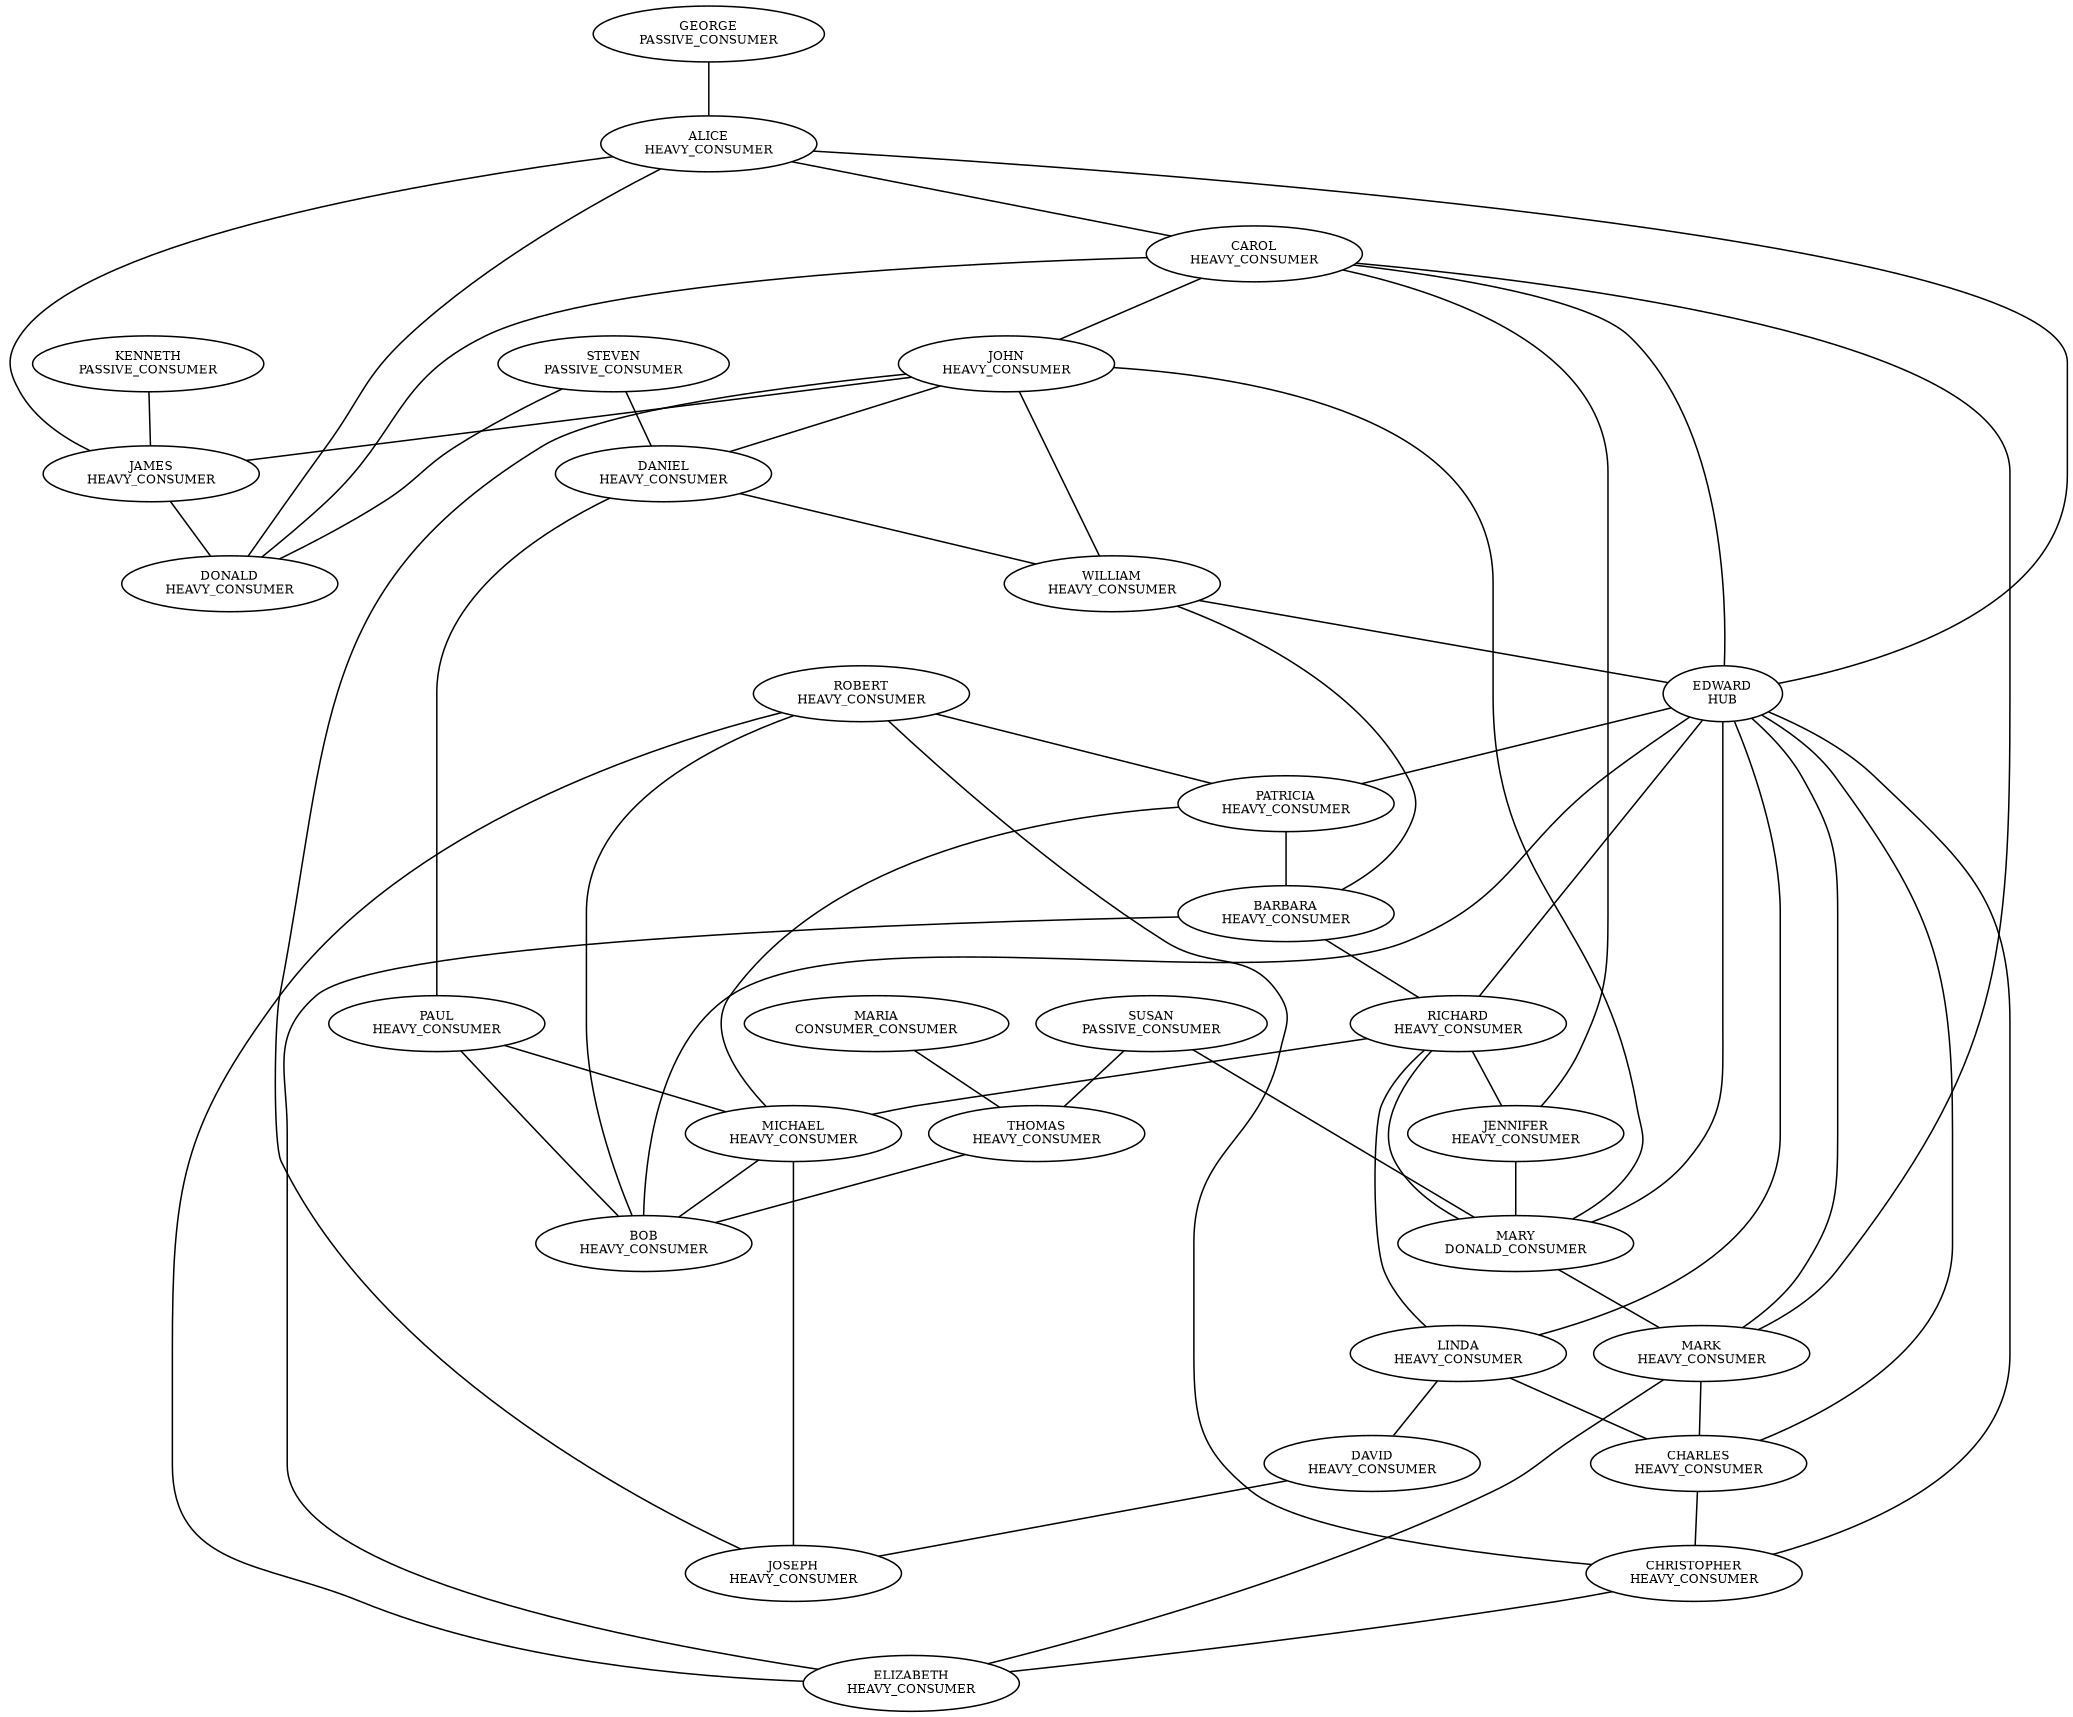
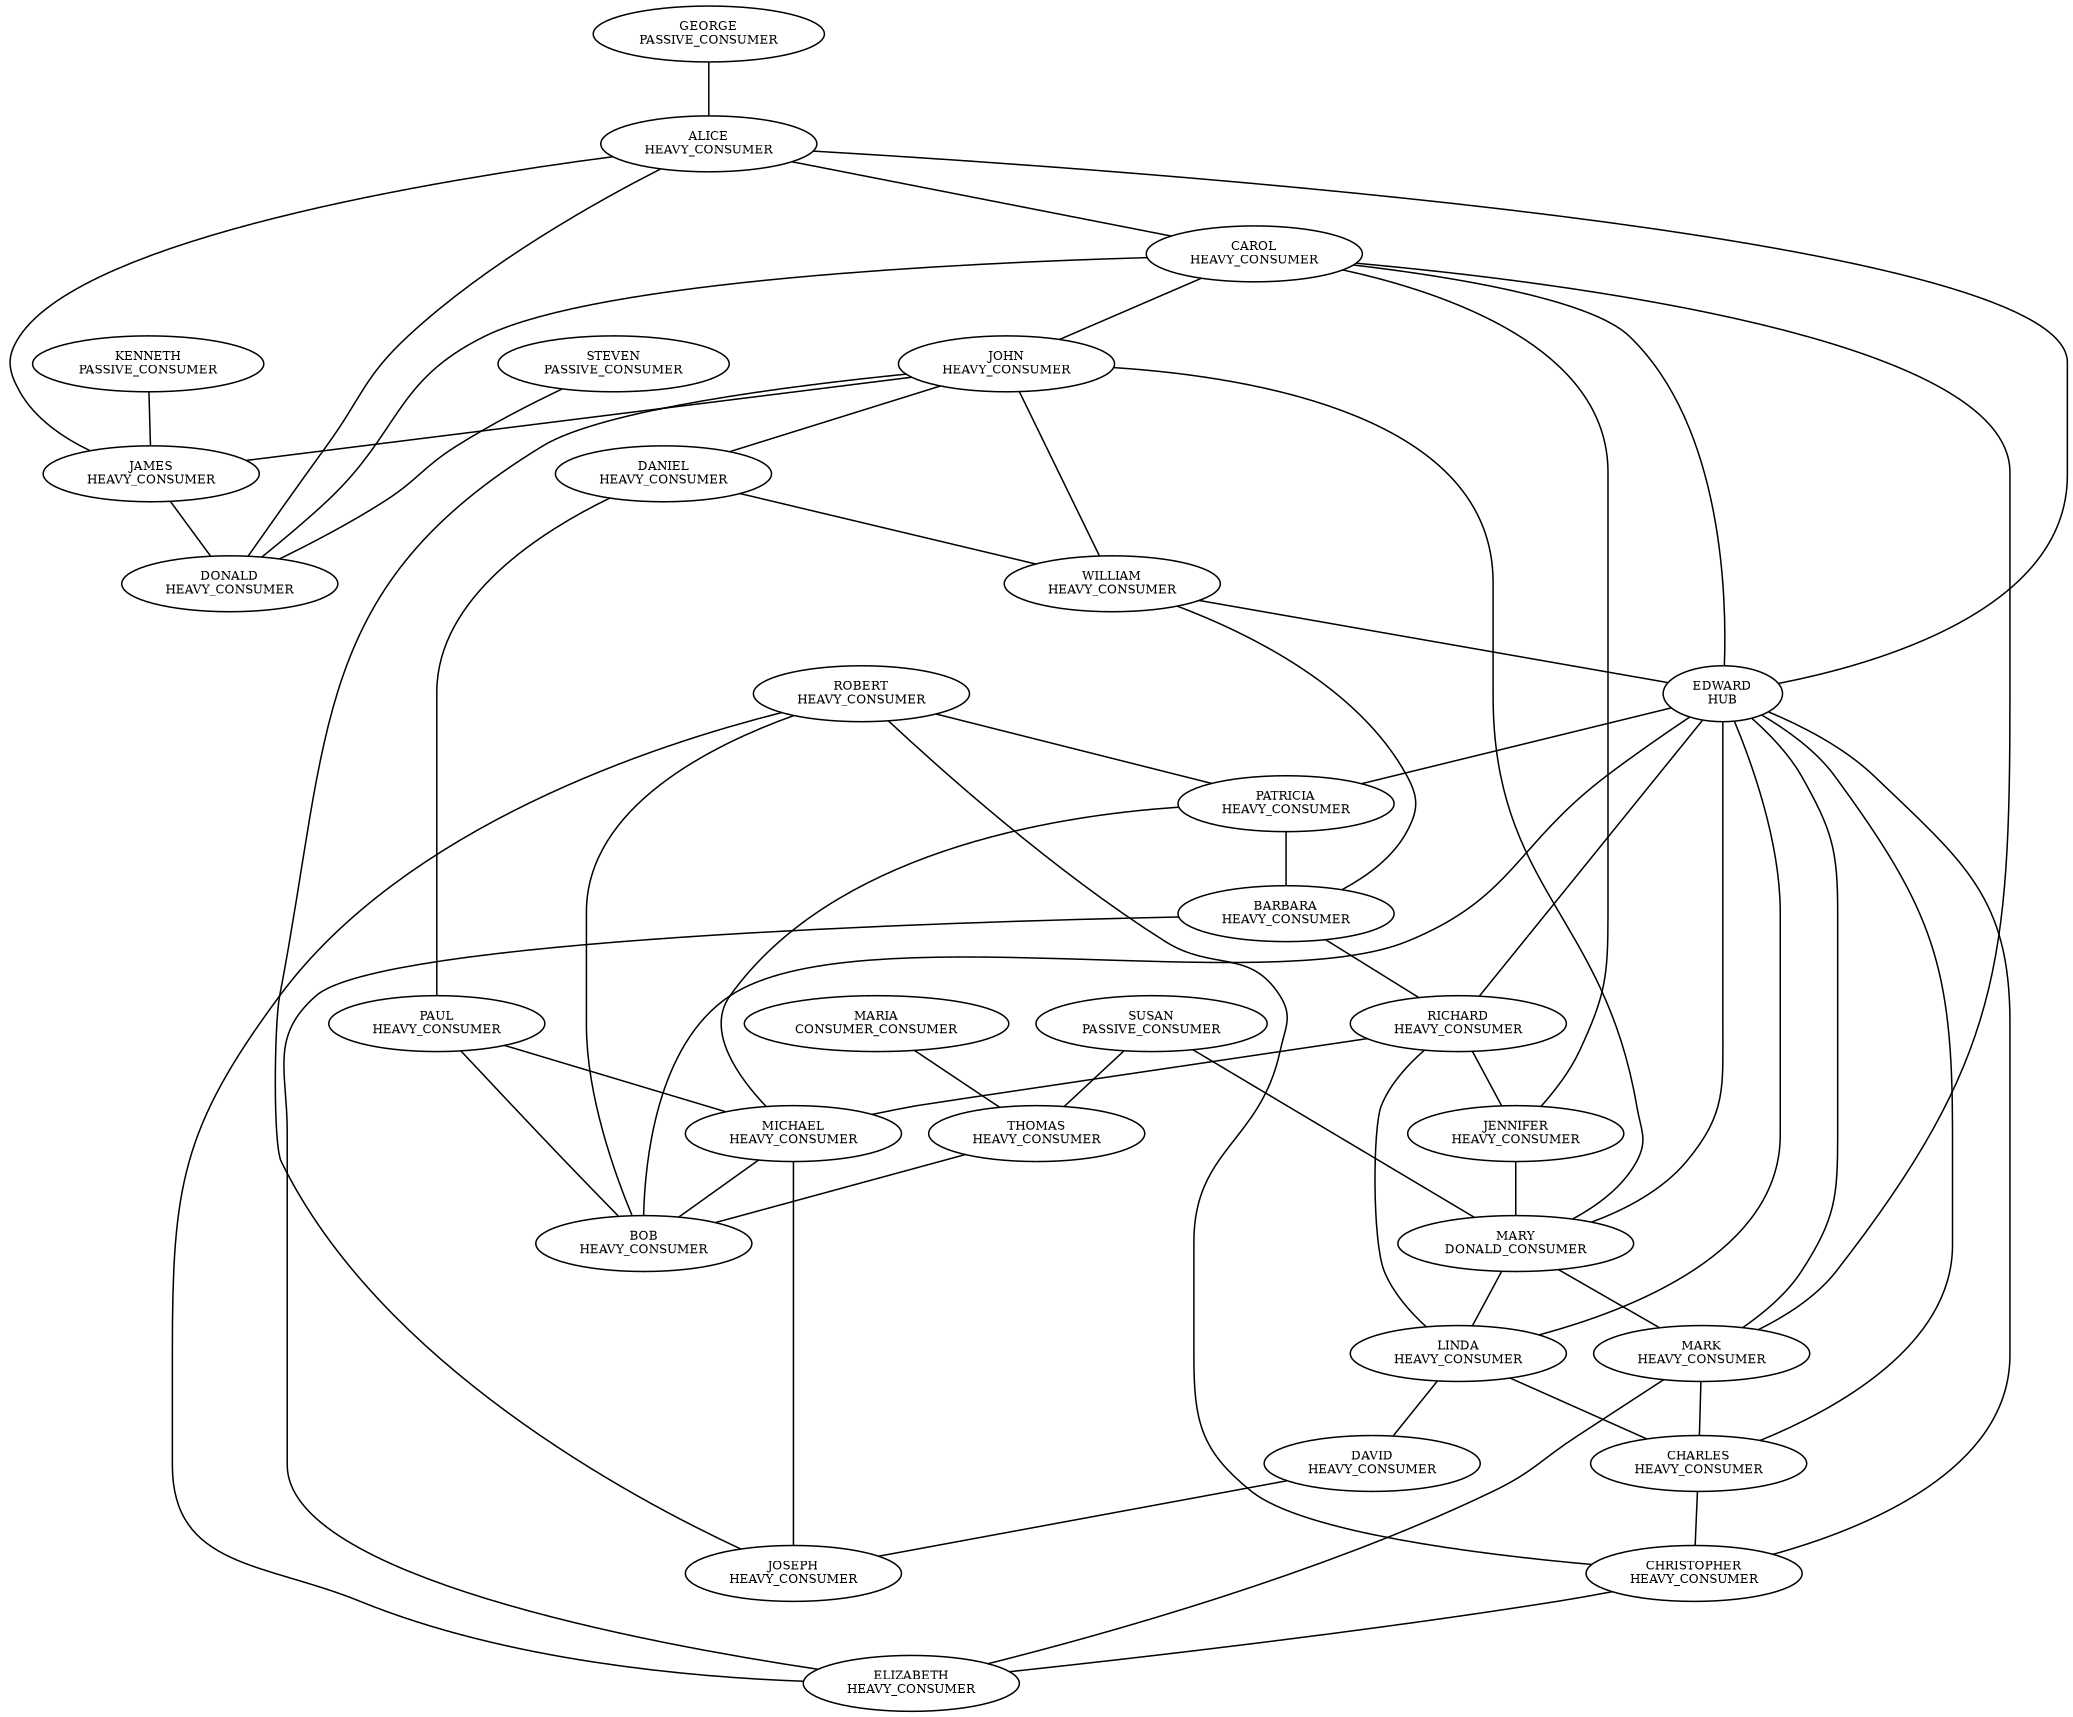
edge "STEVEN PASSIVE_CONSUMER" -- "DANIEL HEAVY_CONSUMER": removed
edge "RICHARD HEAVY_CONSUMER" -- "MARY DONALD_CONSUMER": now "LINDA HEAVY_CONSUMER" -- "MARY DONALD_CONSUMER"
